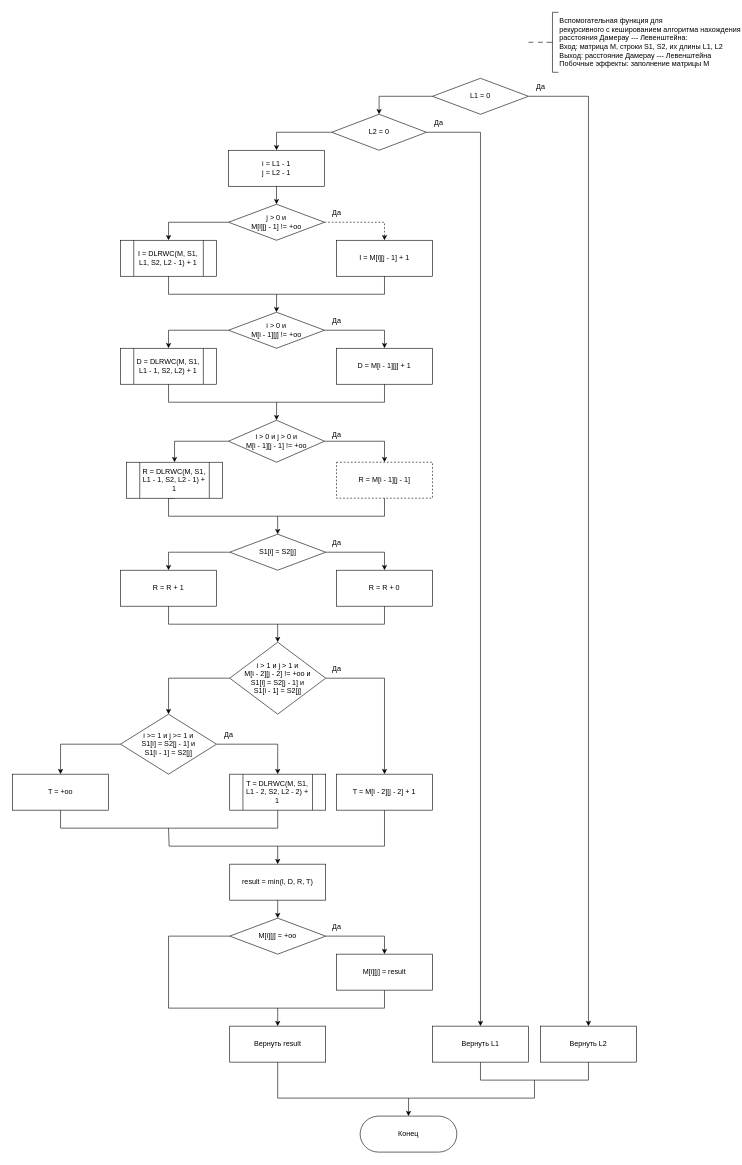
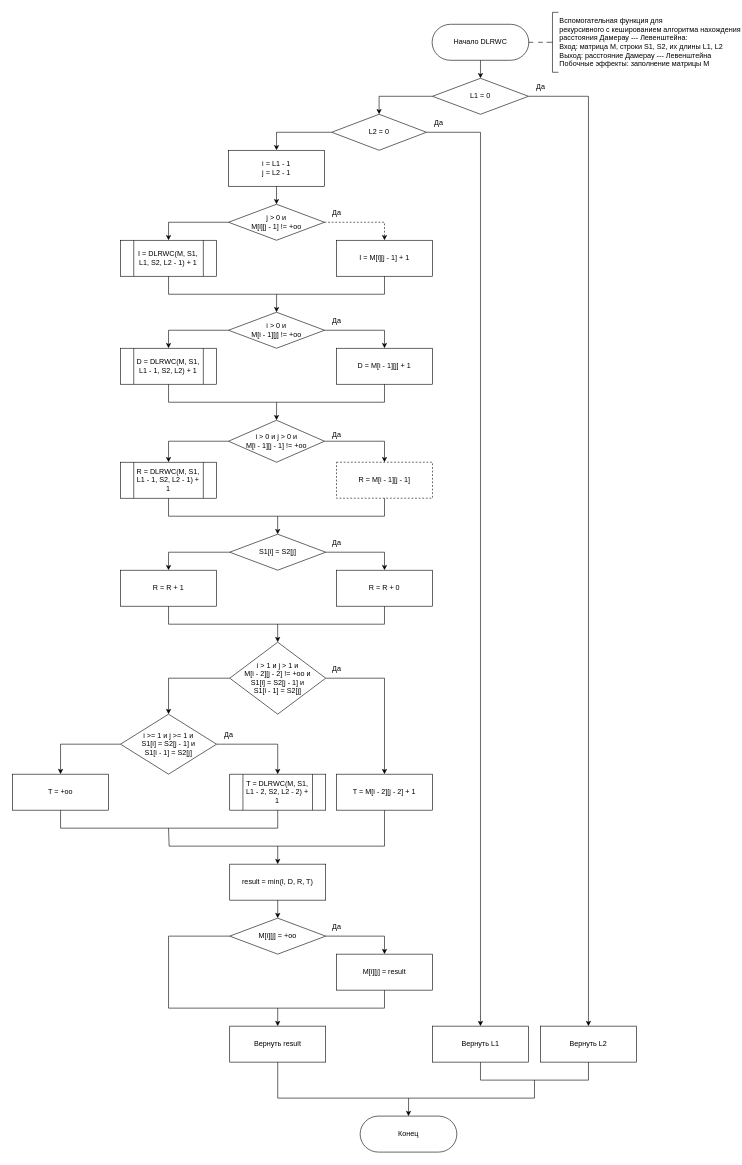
node "Начало DLRWC": added
edge "Начало DLRWC" -> "L1 = 0": added
node "R = DLRWC(M, S1, L1 - 1, S2, L2 - 1) + 1": moved (174, 480) -> (168, 480)
